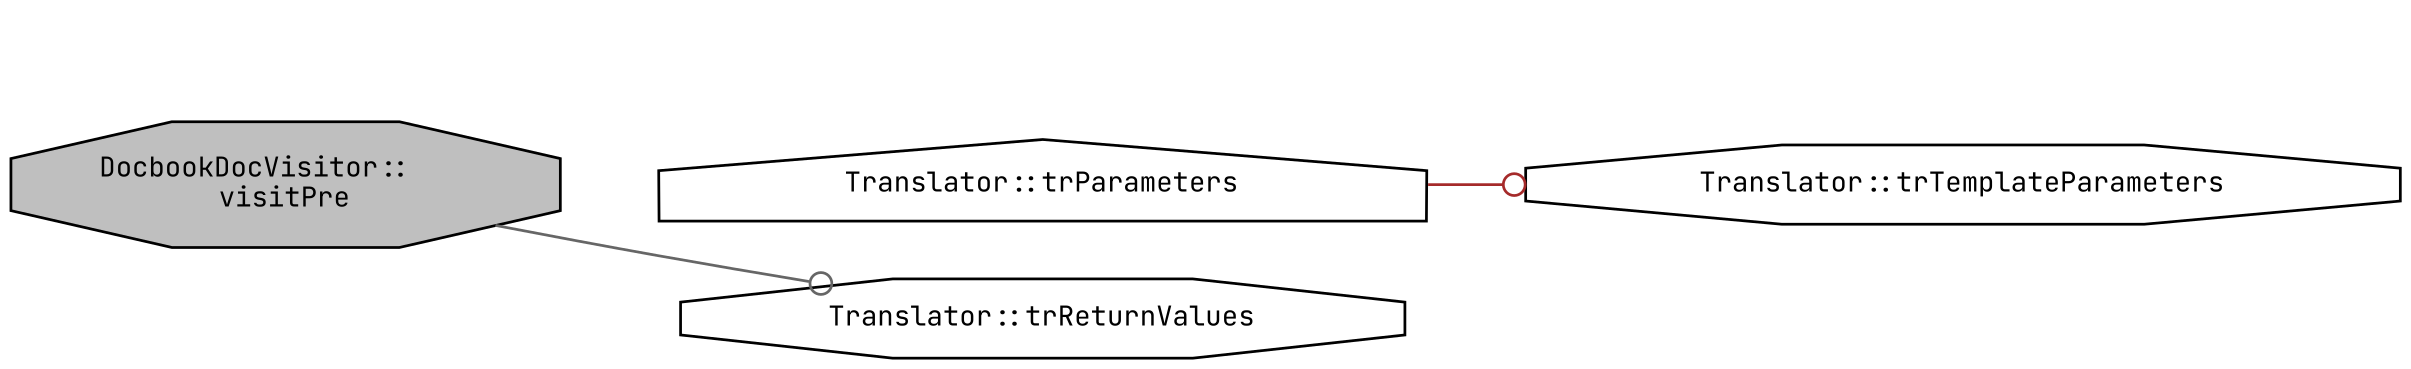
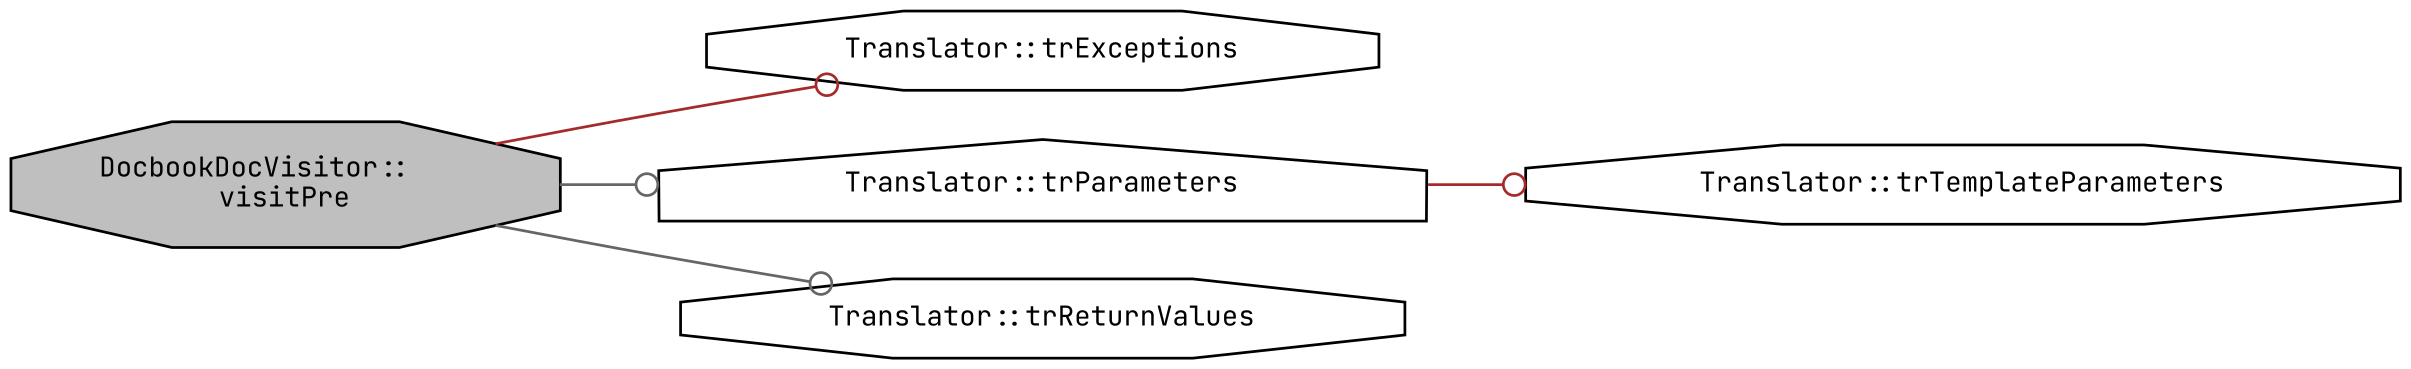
node "Translator::trExceptions": added
edge "DocbookDocVisitor:: visitPre" -> "Translator::trParameters": added
